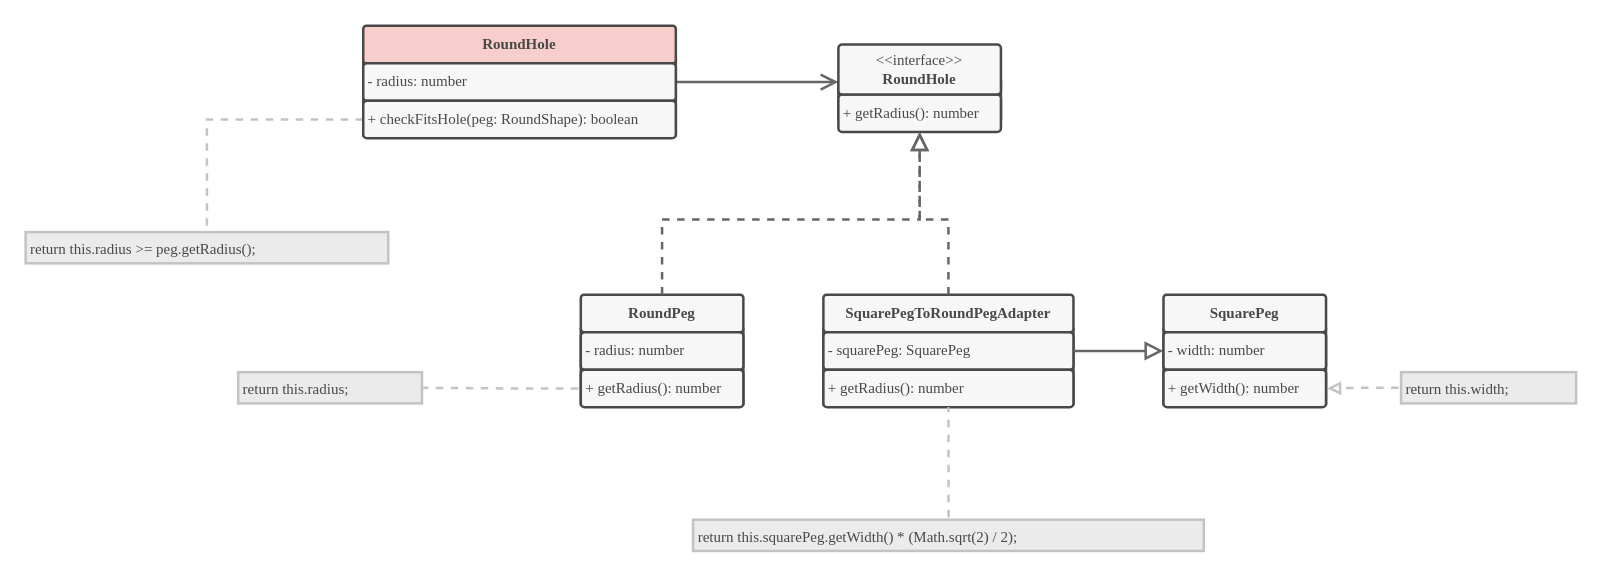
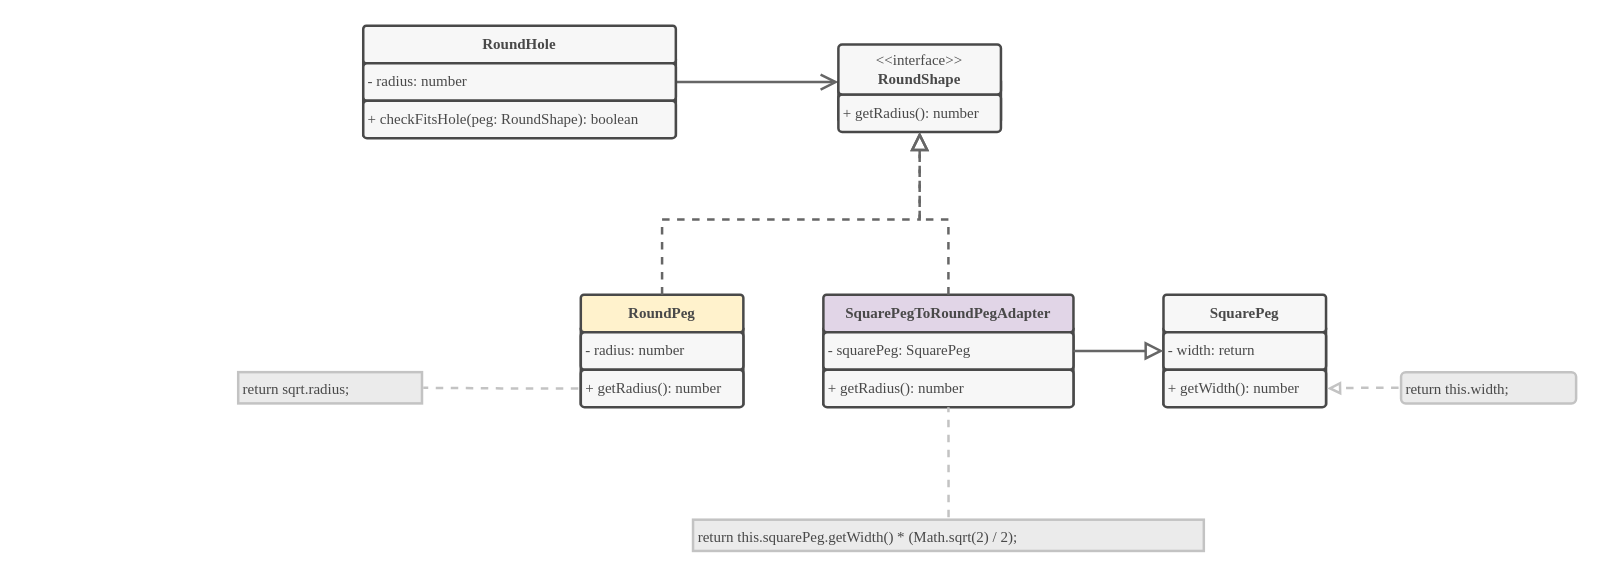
node "RoundHole": fillcolor #f8cecc -> #f7f7f7
node "<<interface>> RoundHole": label "<<interface>> RoundHole" -> "<<interface>> RoundShape"
edge "+ checkFitsHole(peg: RoundShape): boolean" -- "return this.radius >= peg.getRadius();": removed
node "return this.radius >= peg.getRadius();": removed
node "RoundPeg": fillcolor #f7f7f7 -> #fff2cc
node "SquarePegToRoundPegAdapter": fillcolor #f7f7f7 -> #e1d5e7
node "- width: number": label "- width: number" -> "- width: return"
node "return this.radius;": label "return this.radius;" -> "return sqrt.radius;"
node "return this.width;": shape rectangle -> rounded rectangle
